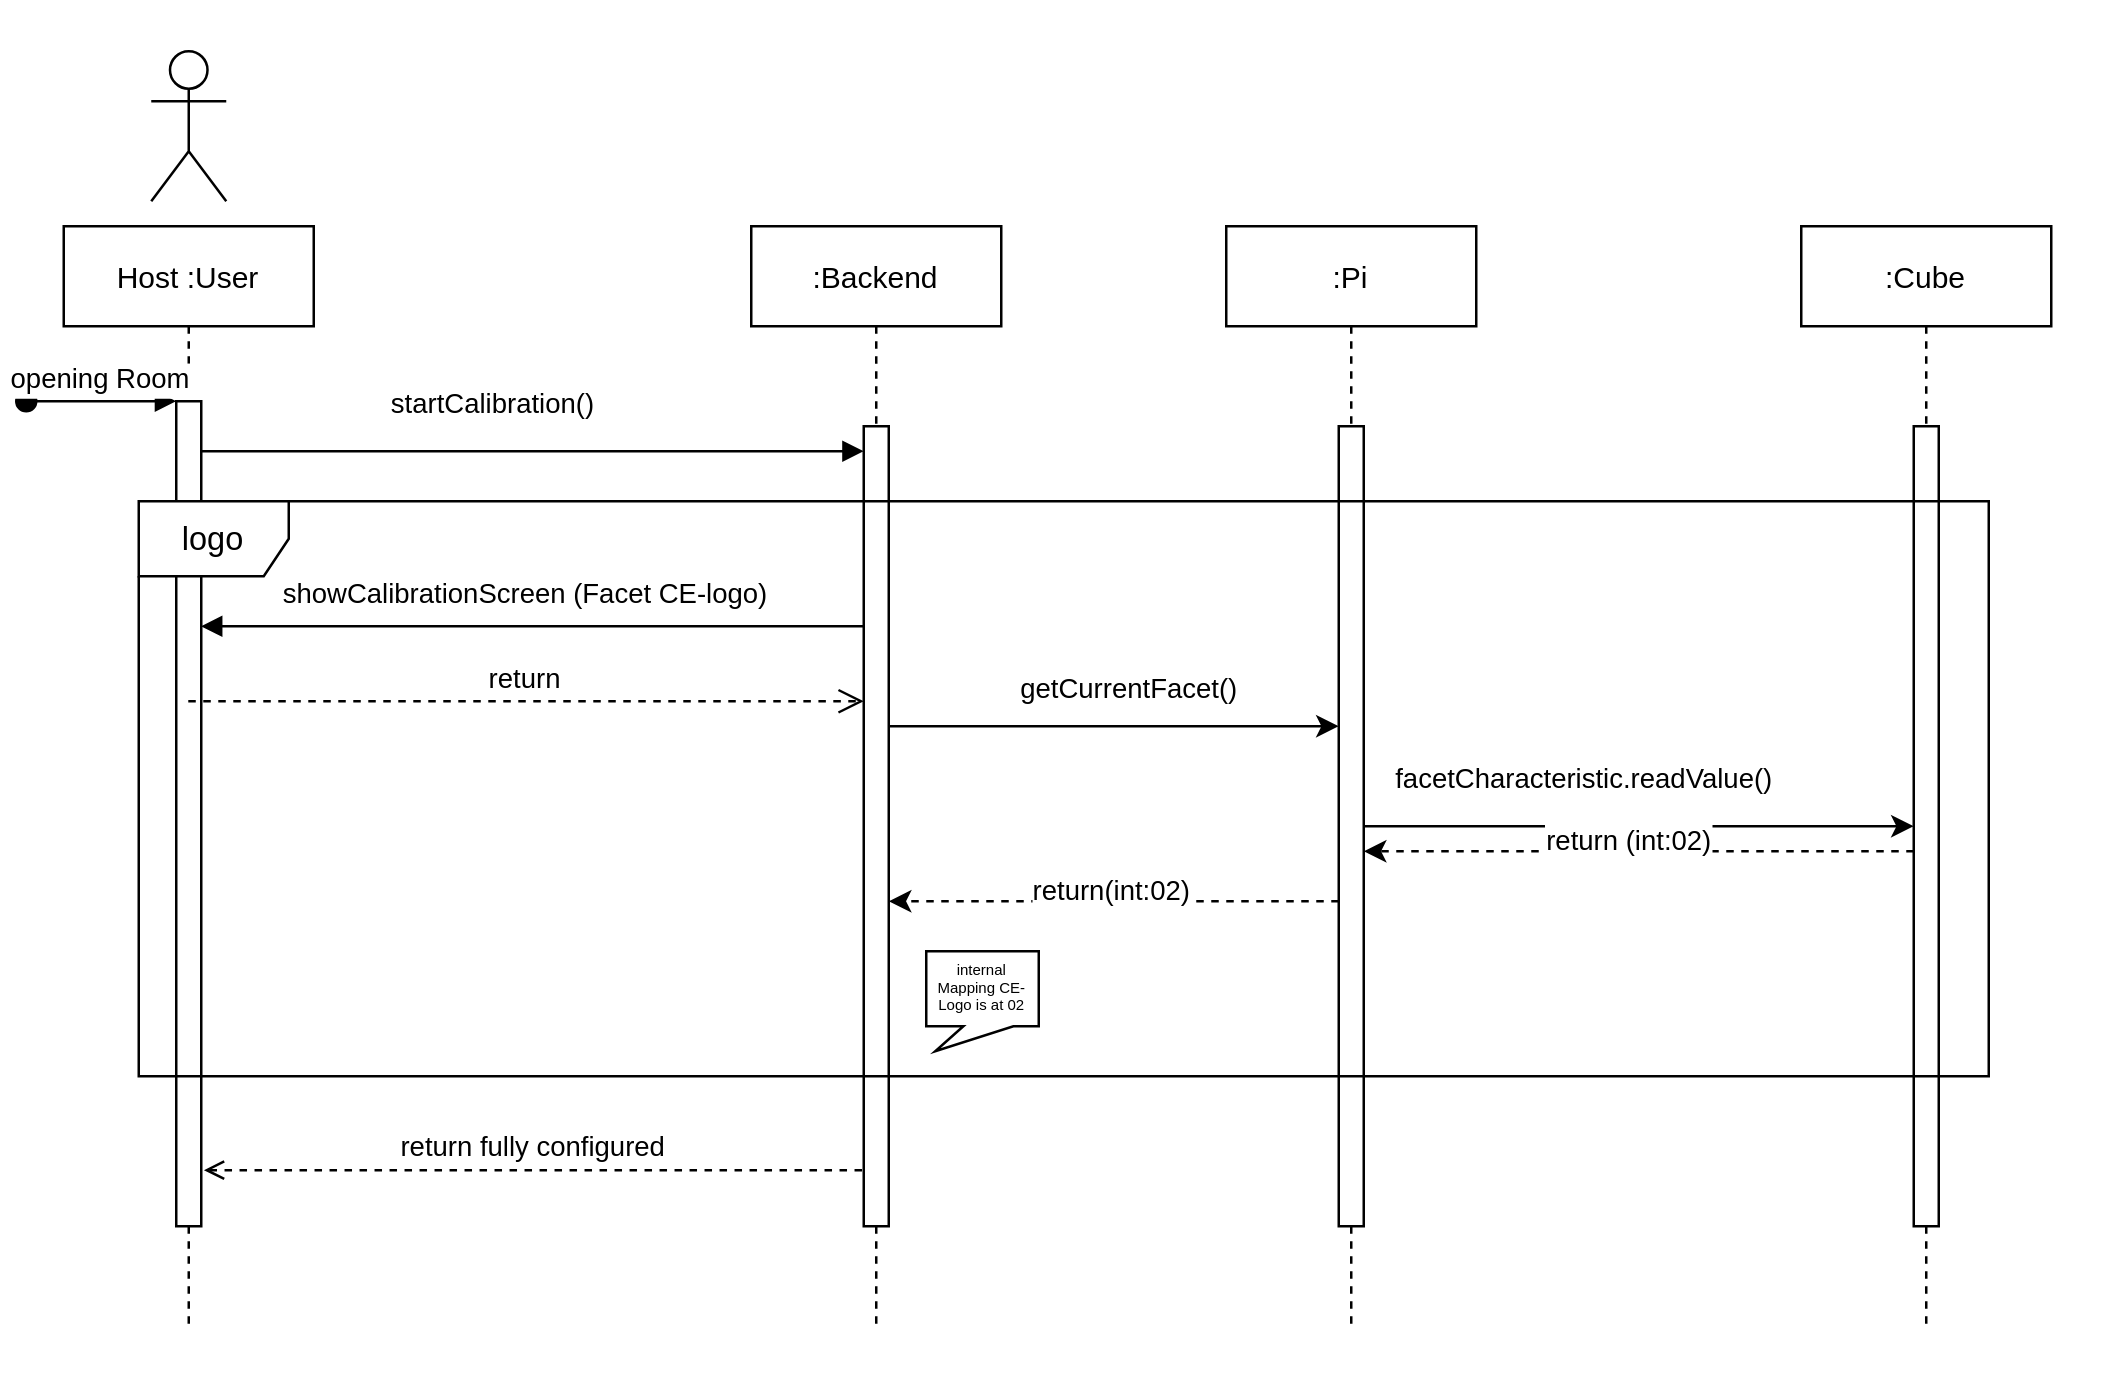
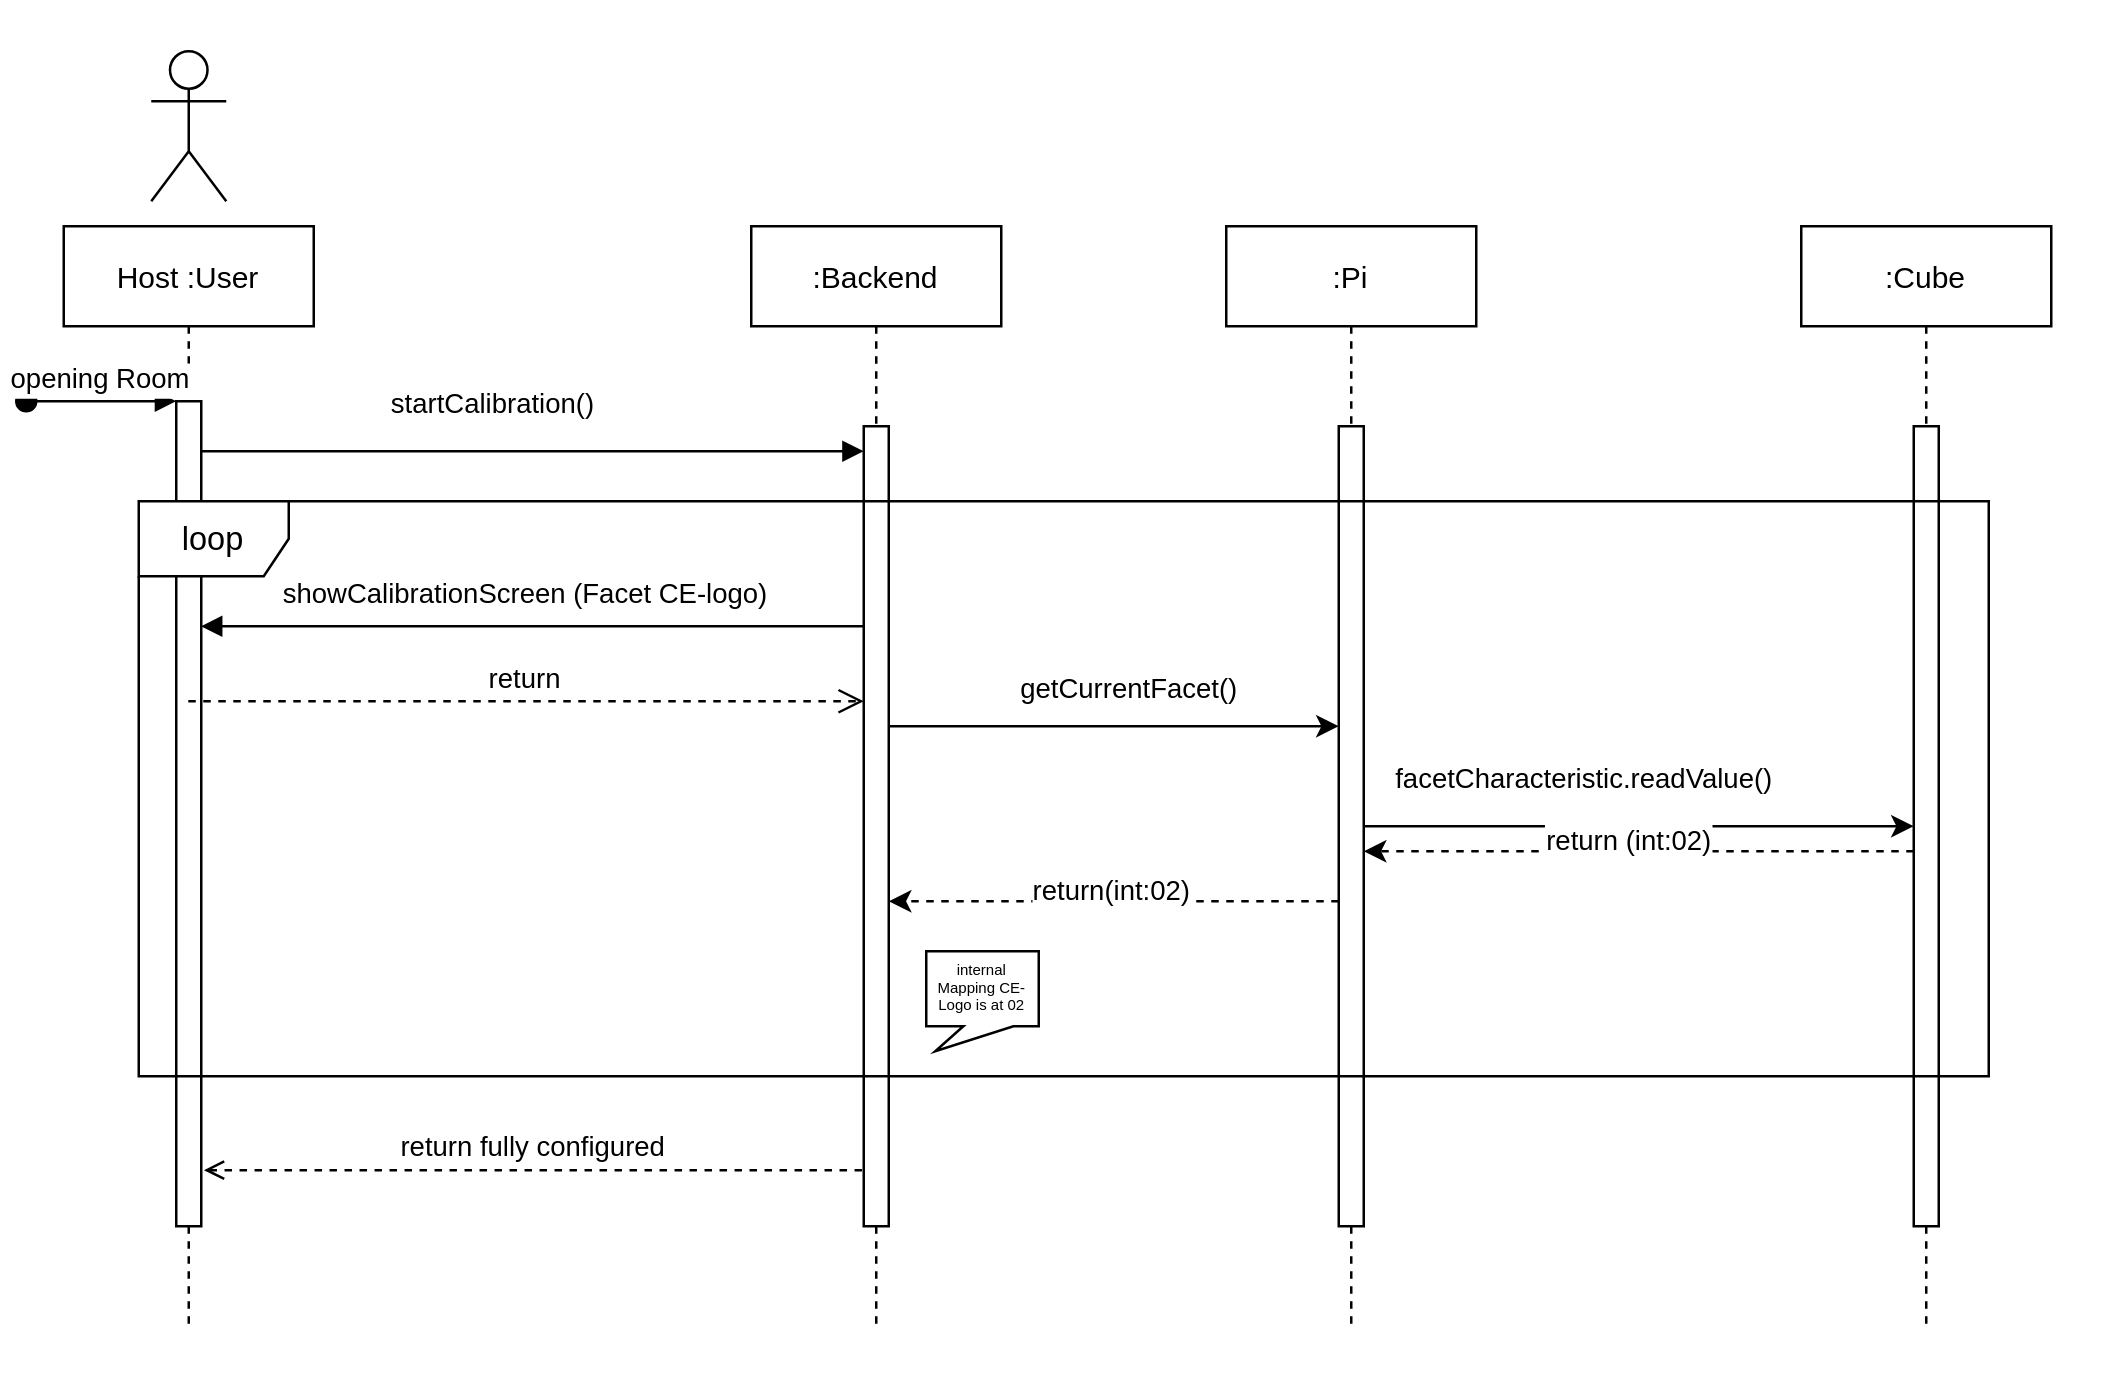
node "logo": label "logo" -> "loop"
